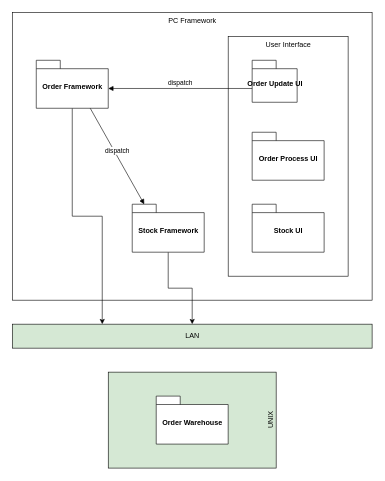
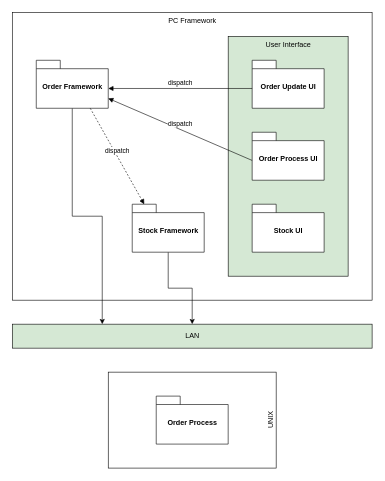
node "User Interface": fillcolor #ffffff -> #d5e8d4
node "Order Update UI": size 45x42 -> 72x48
edge "Order Process UI" -> "Order Framework": added, label "dispatch"
edge "Order Framework" -> "Stock Framework": style solid -> dashed
node "UNIX": fillcolor #d5e8d4 -> #ffffff
node "Order Warehouse": label "Order Warehouse" -> "Order Process"
